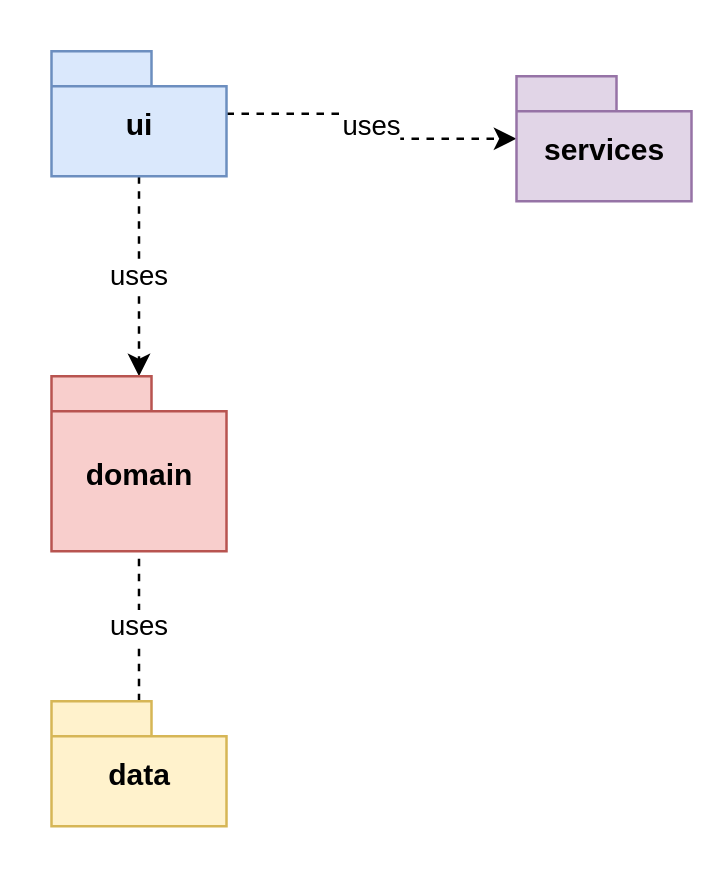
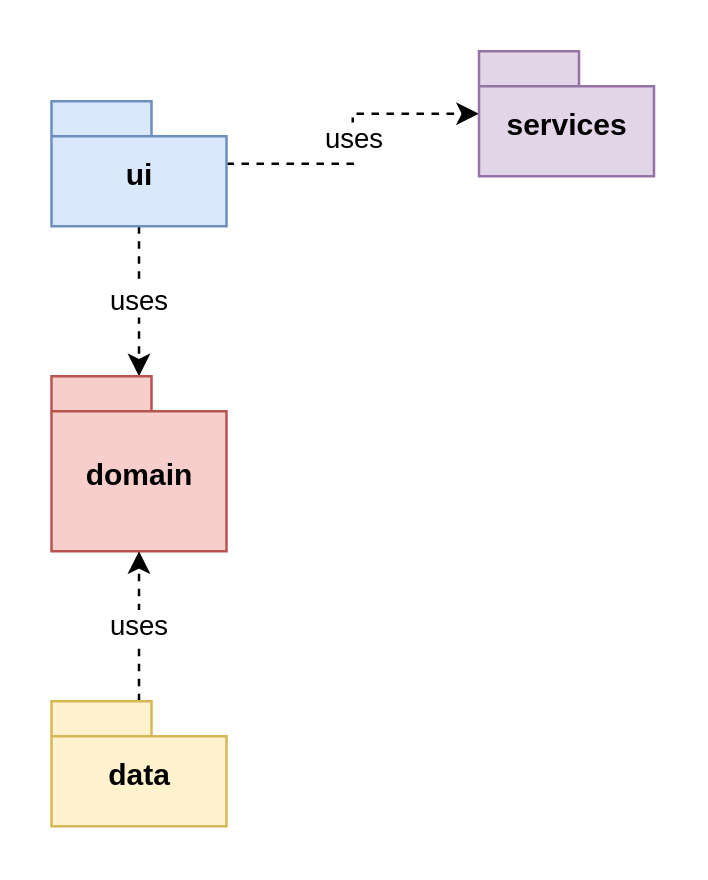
node "ui": moved (139, 114) -> (139, 164)
node "services": moved (604, 139) -> (566, 114)
edge "domain" -- "data": arrowhead none -> classic
